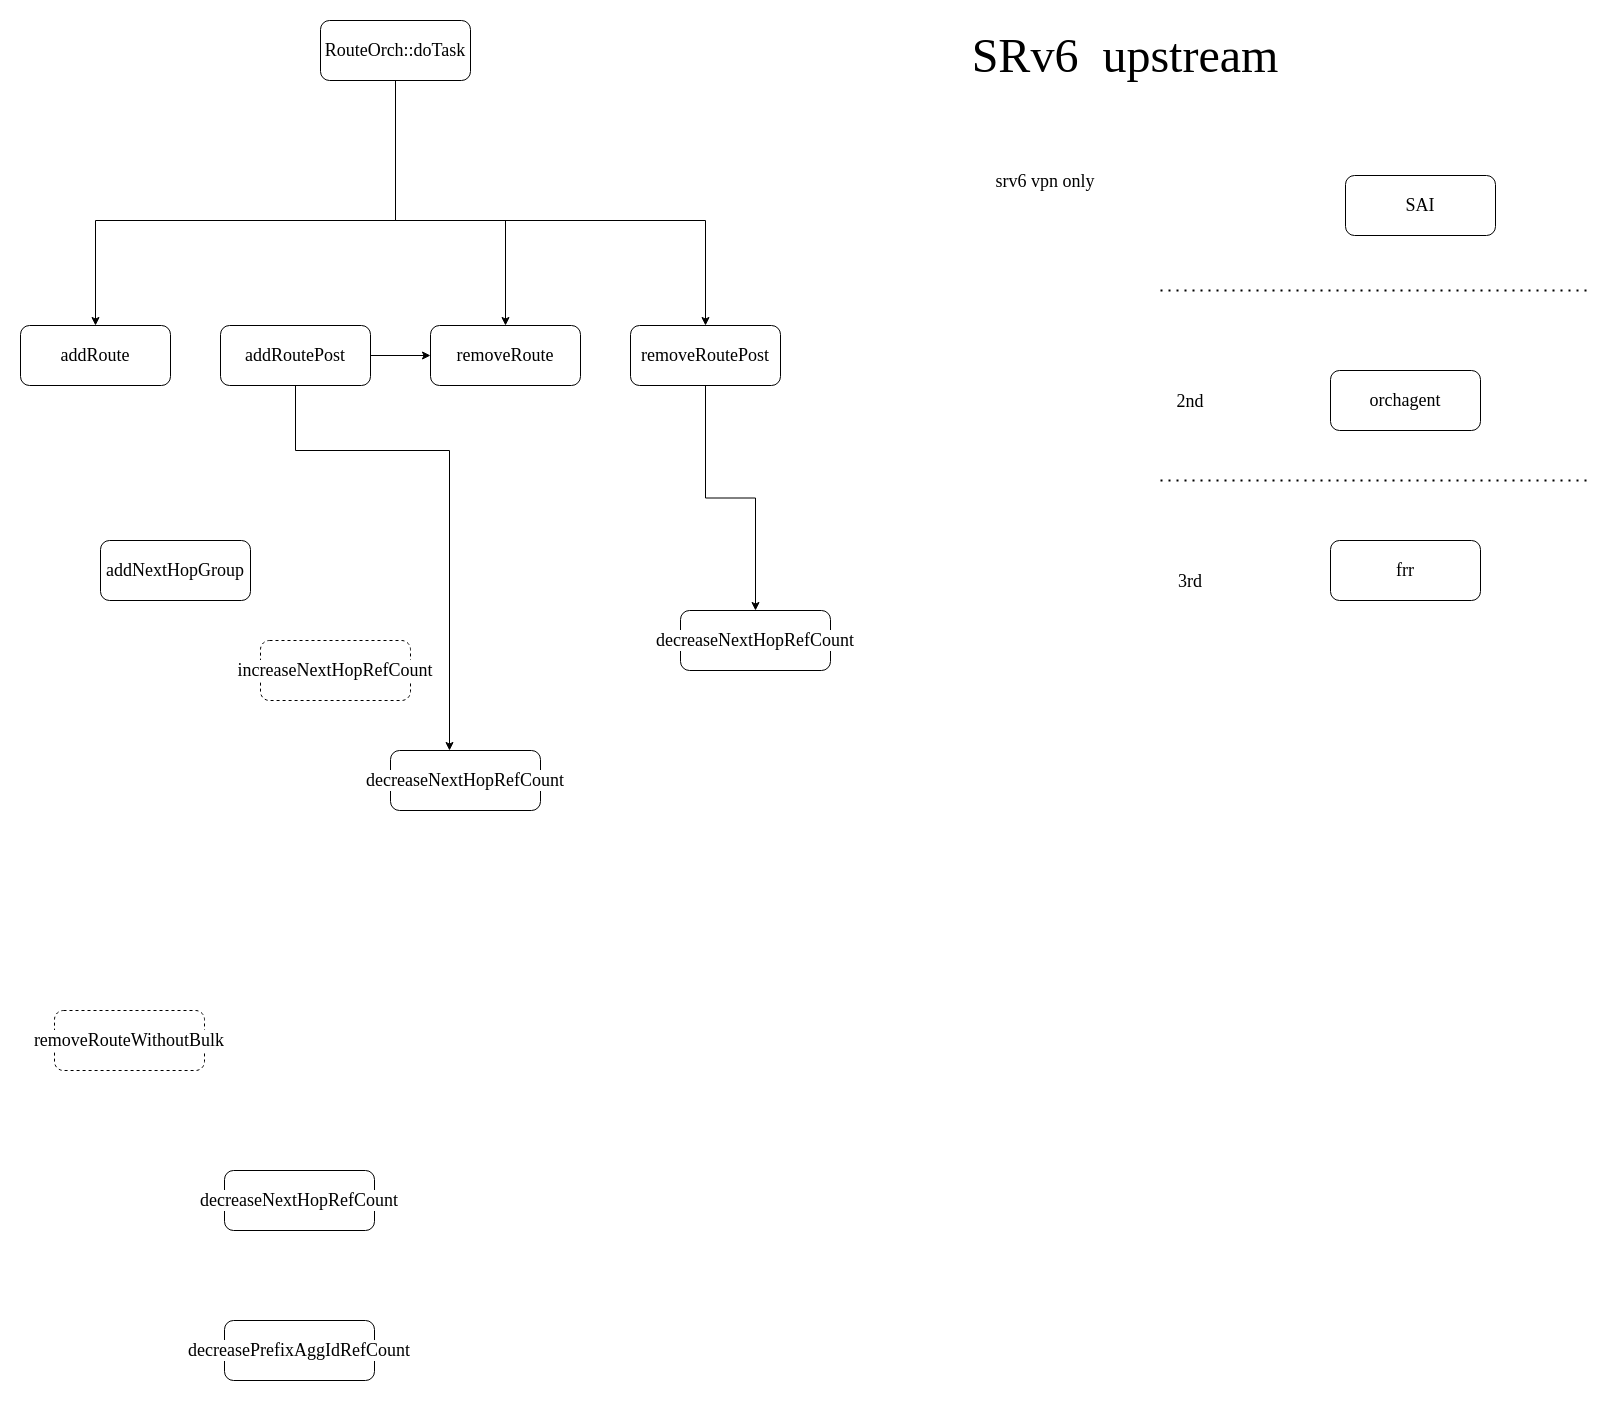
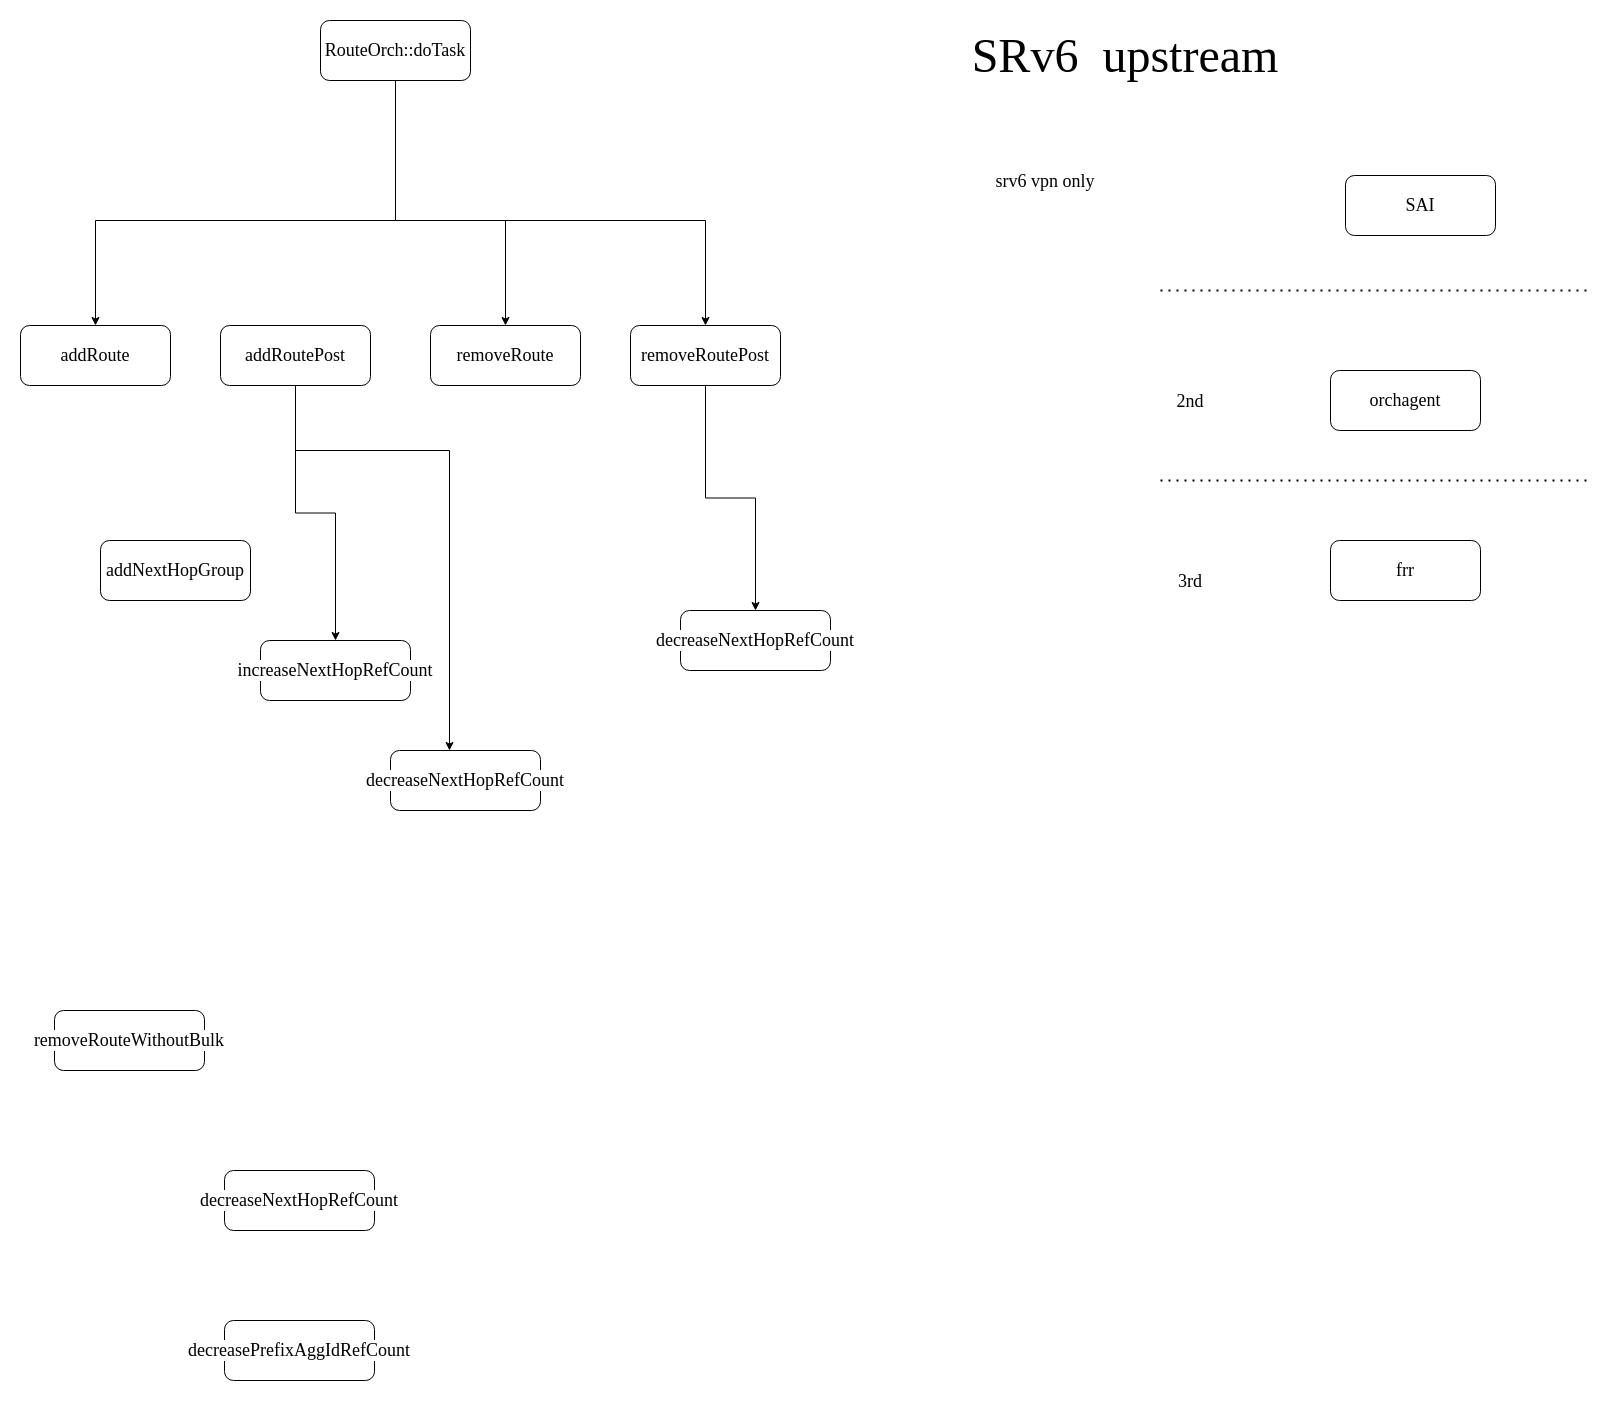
edge "addRoutePost" -> "removeRoute": now "addRoutePost" -> "increaseNextHopRefCount"
node "increaseNextHopRefCount": style dashed -> solid
node "removeRouteWithoutBulk": style dashed -> solid
